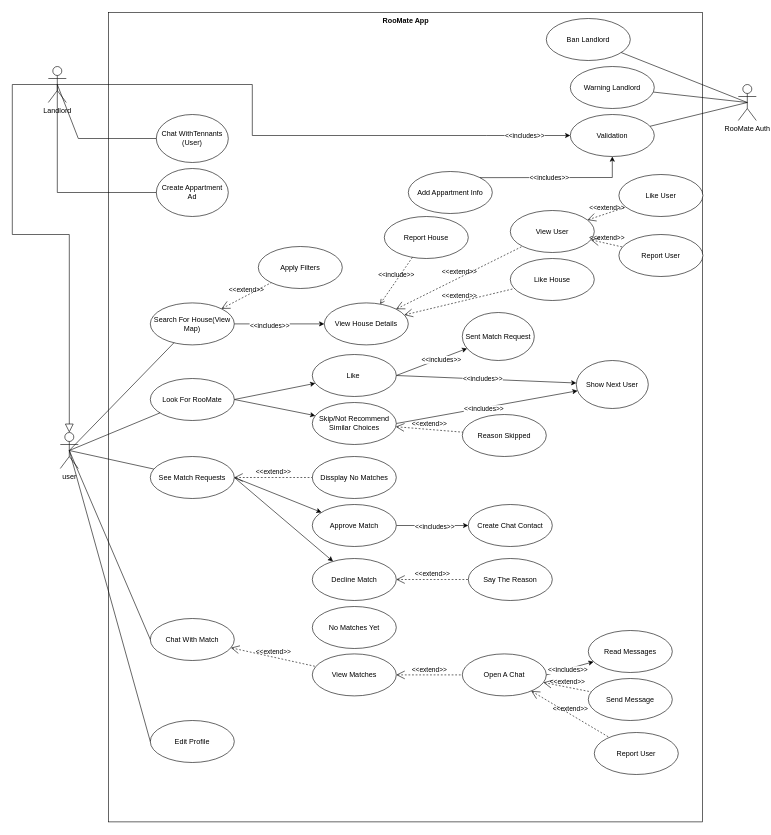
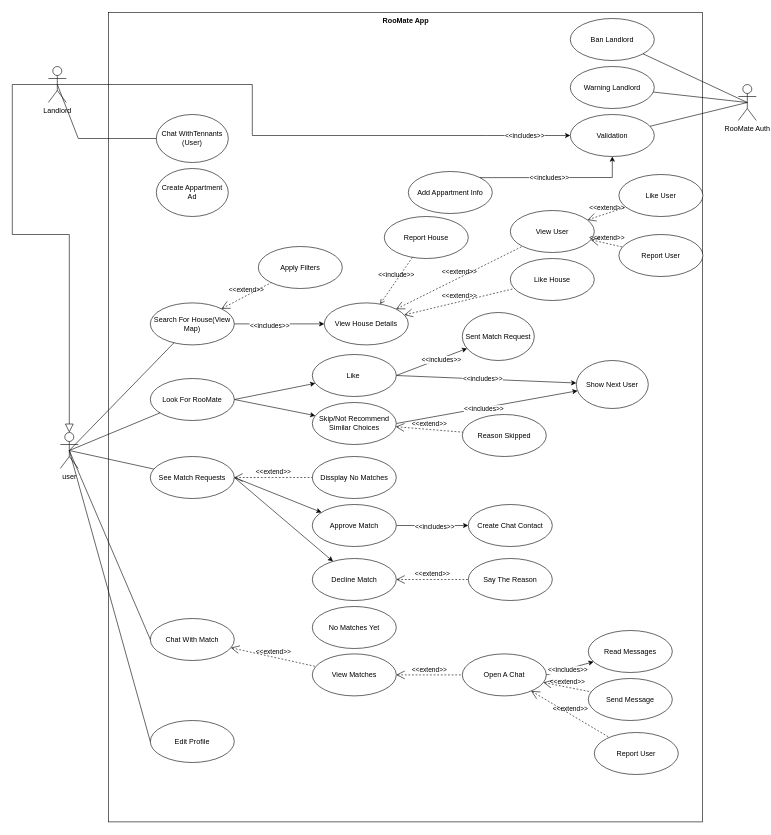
node "Ban Landlord": moved (588, 39) -> (612, 39)
edge "Landlord" -- "Create Appartment Ad": removed
